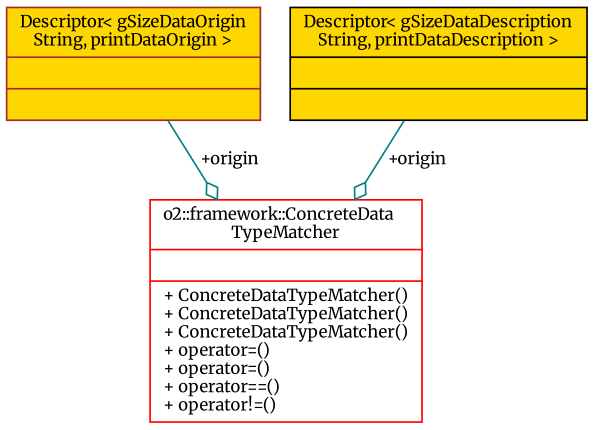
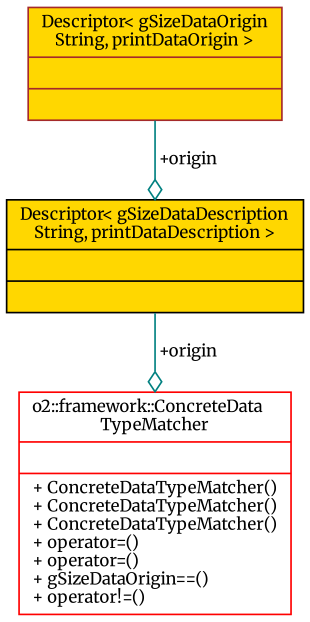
edge "Descriptor< gSizeDataOrigin" -> "o2::framework::ConcreteData": now "Descriptor< gSizeDataOrigin" -> "Descriptor< gSizeDataDescription"
node "o2::framework::ConcreteData": text "+ operator==()" -> "+ gSizeDataOrigin==()"
